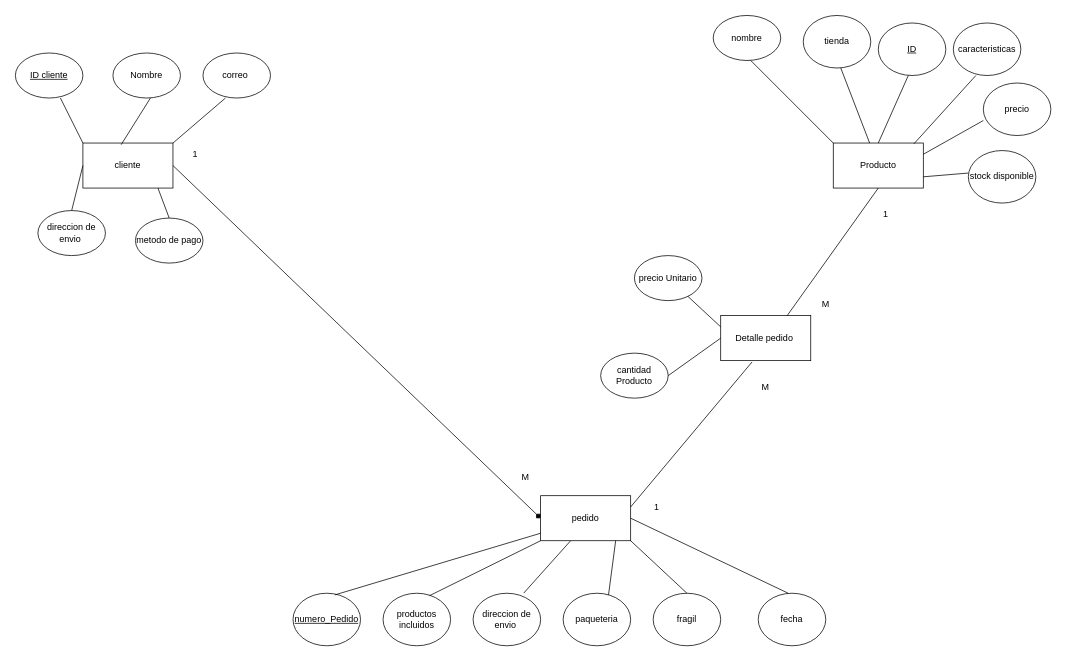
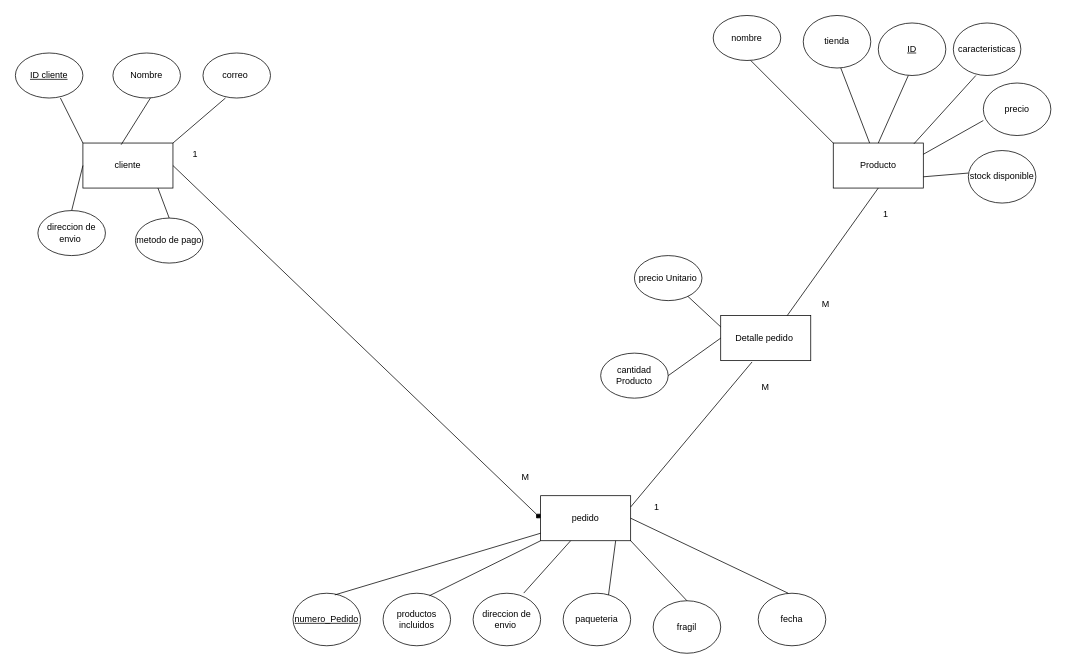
node "fragil": moved (687, 619) -> (687, 627)
